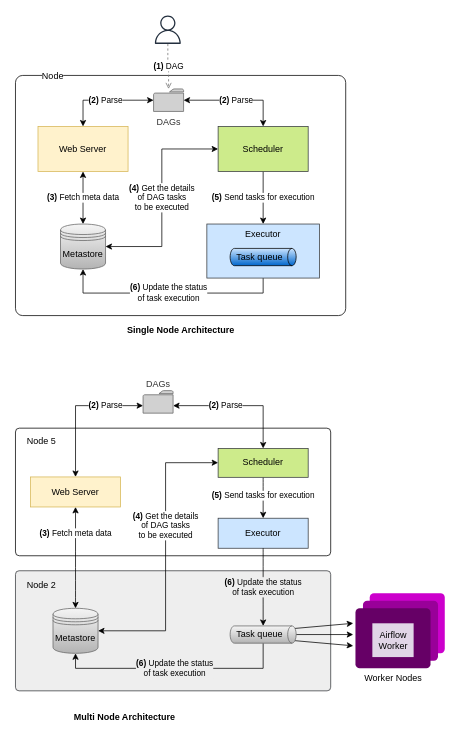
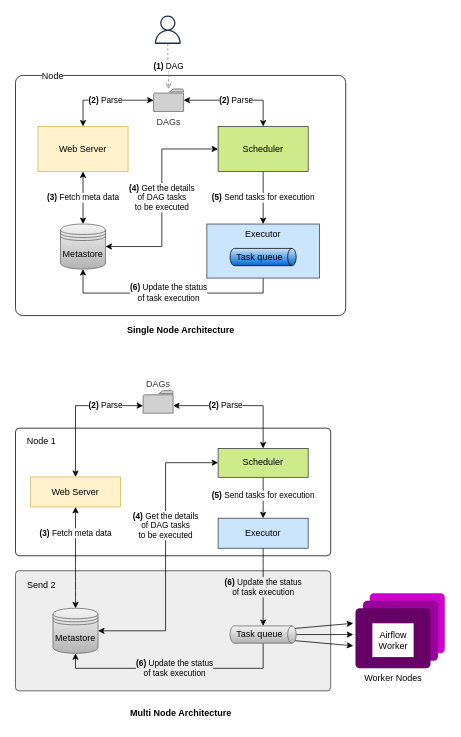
node "Node 5": label "Node 5" -> "Node 1"
node "Node 2": label "Node 2" -> "Send 2"
node "Airflow Worker": fillcolor #e1d5e7 -> #ffffff
node "Multi Node Architecture": moved (124, 717) -> (180, 713)
